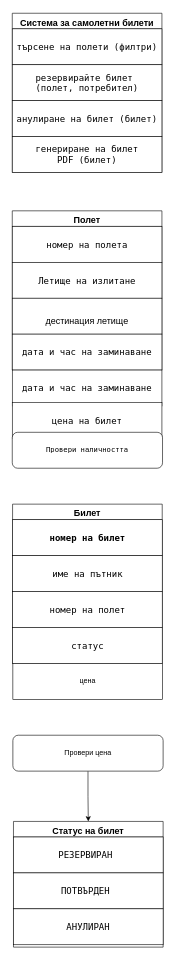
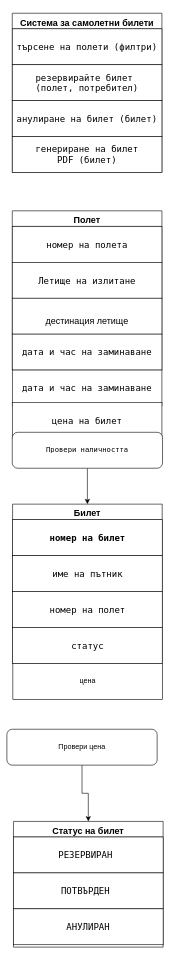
edge "Провери наличността" -> "Билет": added
node "Провери цена": moved (88, 754) -> (82, 748)
